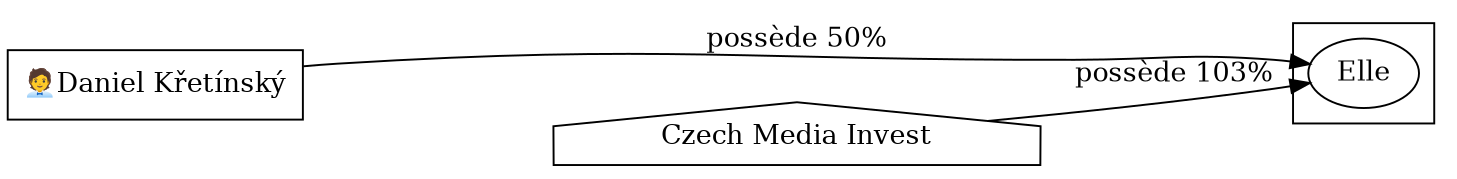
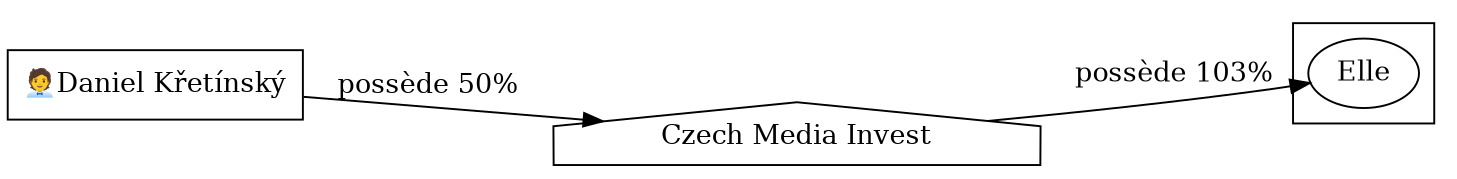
edge "🧑‍💼Daniel Křetínský" -> "Elle": now "🧑‍💼Daniel Křetínský" -> "Czech Media Invest"
